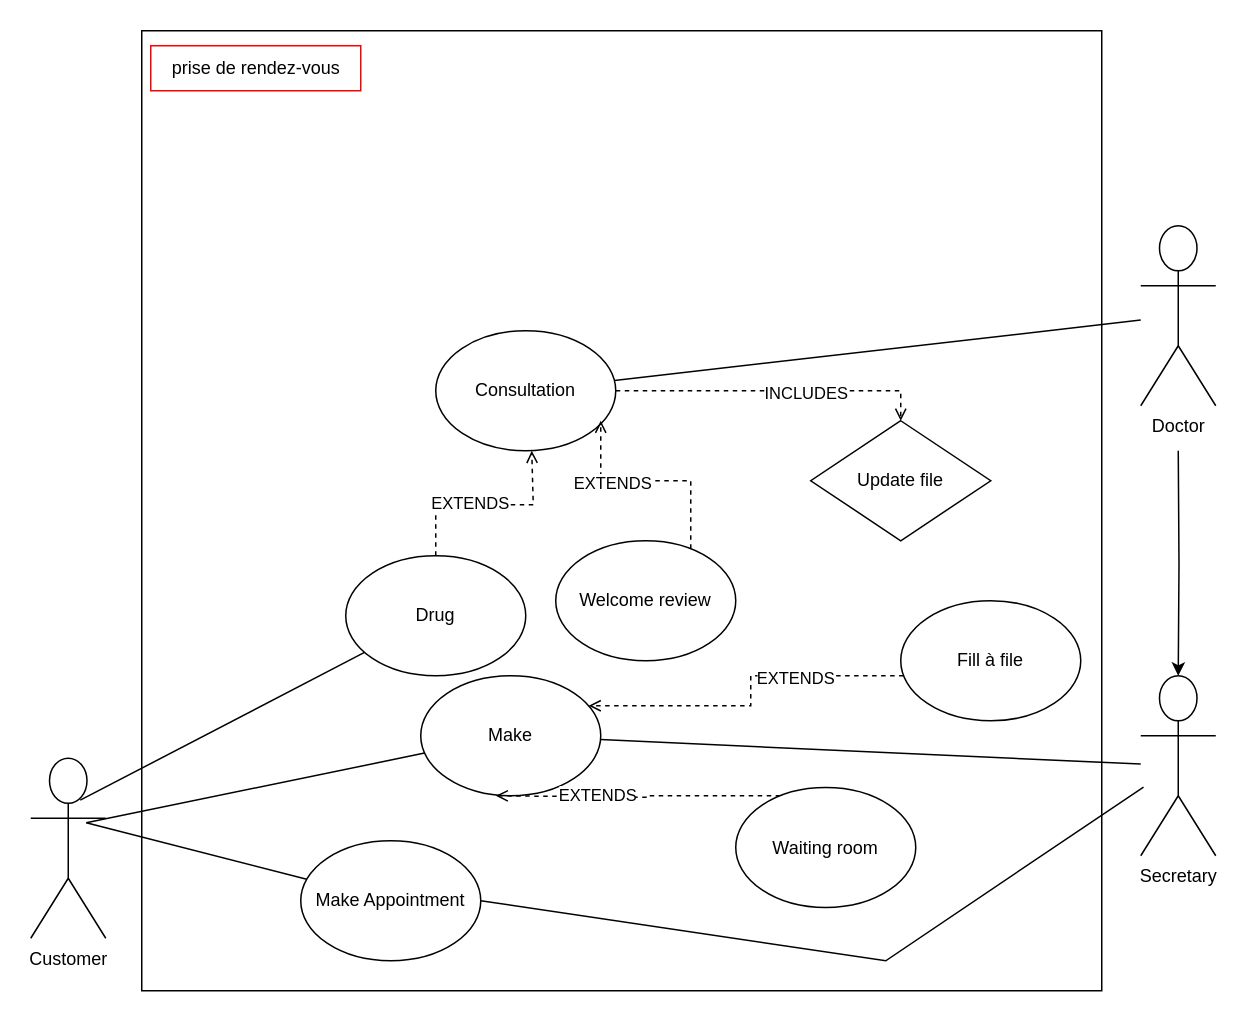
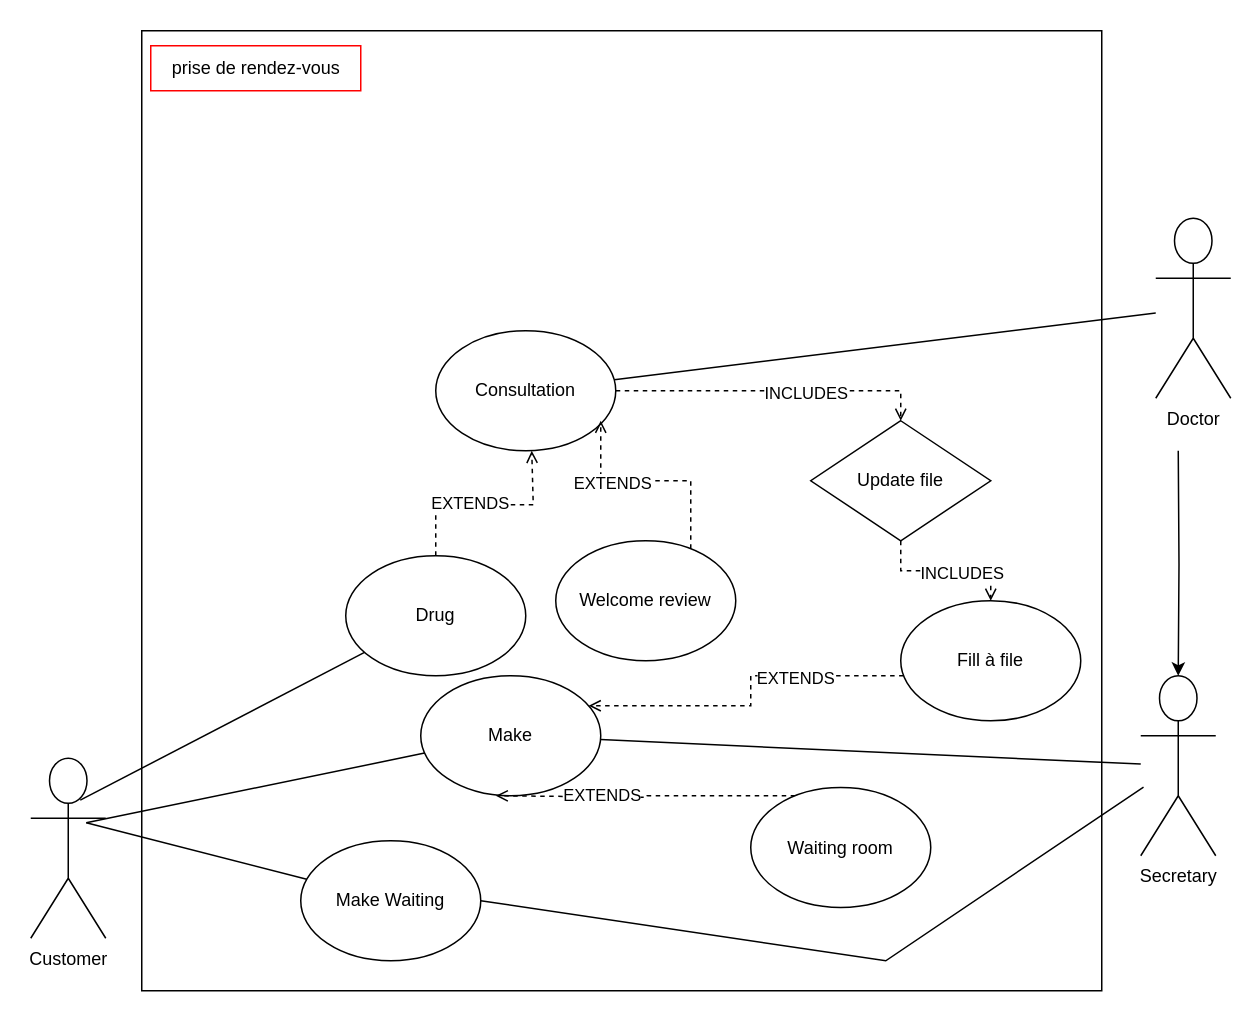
node "Doctor": moved (1178, 316) -> (1193, 308)
edge "Update file" -> "Fill à file": added, label "INCLUDES"
node "Waiting room": moved (826, 848) -> (841, 848)
node "Make Appointment": label "Make Appointment" -> "Make Waiting"
